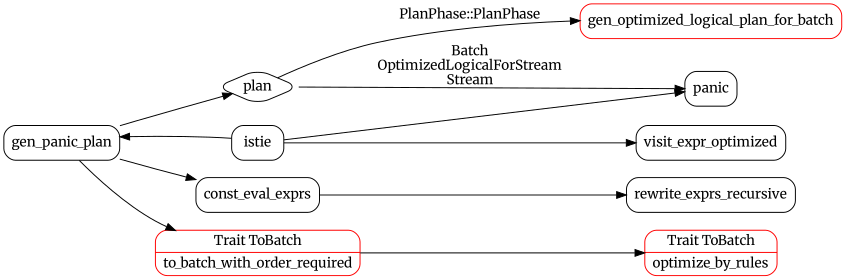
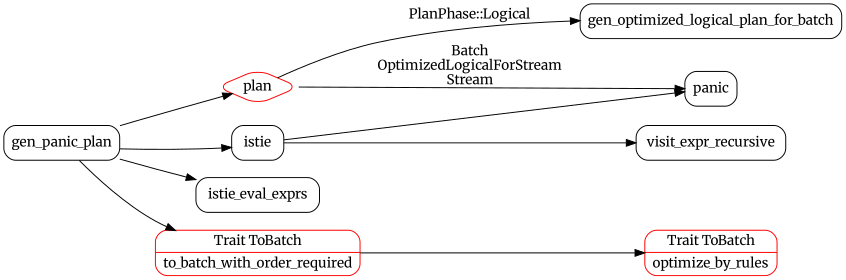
edge "plan" -> "gen_optimized_logical_plan_for_batch": label "PlanPhase::PlanPhase" -> "PlanPhase::Logical"
node "gen_optimized_logical_plan_for_batch": color red -> black
node "plan": color black -> red
edge "istie" -> "gen_panic_plan": reversed
node "visit_expr_optimized": label "visit_expr_optimized" -> "visit_expr_recursive"
node "const_eval_exprs": label "const_eval_exprs" -> "istie_eval_exprs"
node "rewrite_exprs_recursive": removed
